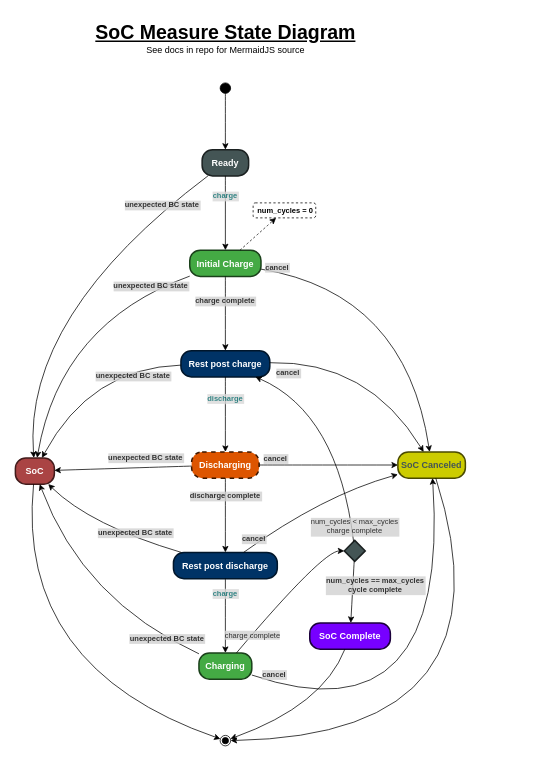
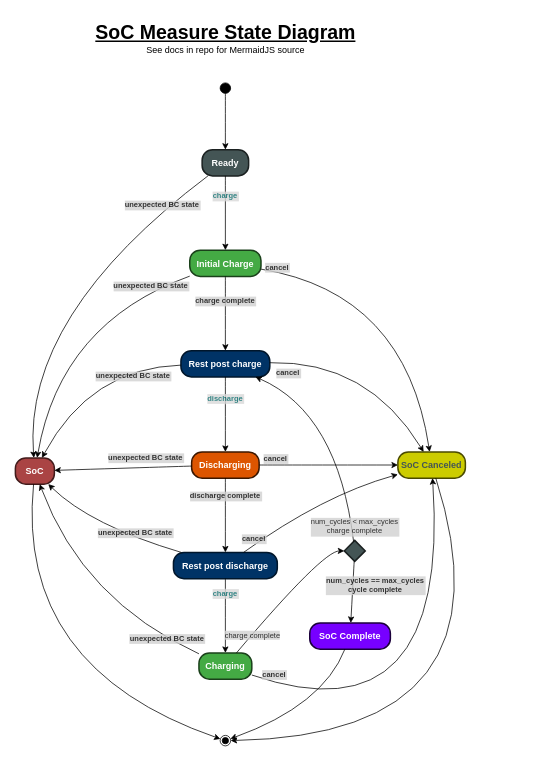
node "num_cycles = 0": removed
edge "Initial Charge" -> "num_cycles = 0": removed
node "Discharging": style dashed -> solid
